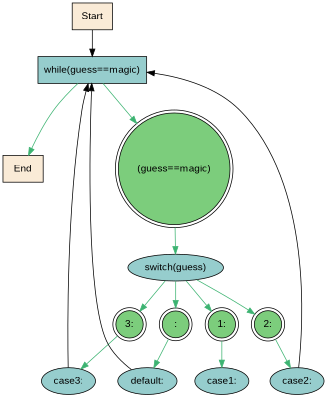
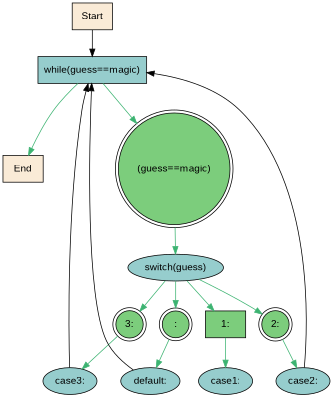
node "1:": shape doublecircle -> box
